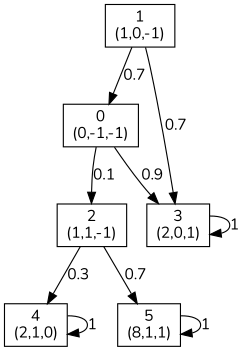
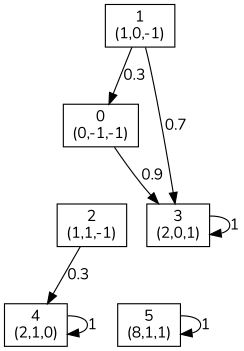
edge "1 (1,0,-1)" -> "0 (0,-1,-1)": label "0.7" -> "0.3"
edge "0 (0,-1,-1)" -> "2 (1,1,-1)": removed, label "0.1"
edge "2 (1,1,-1)" -> "5 (8,1,1)": removed, label "0.7"
